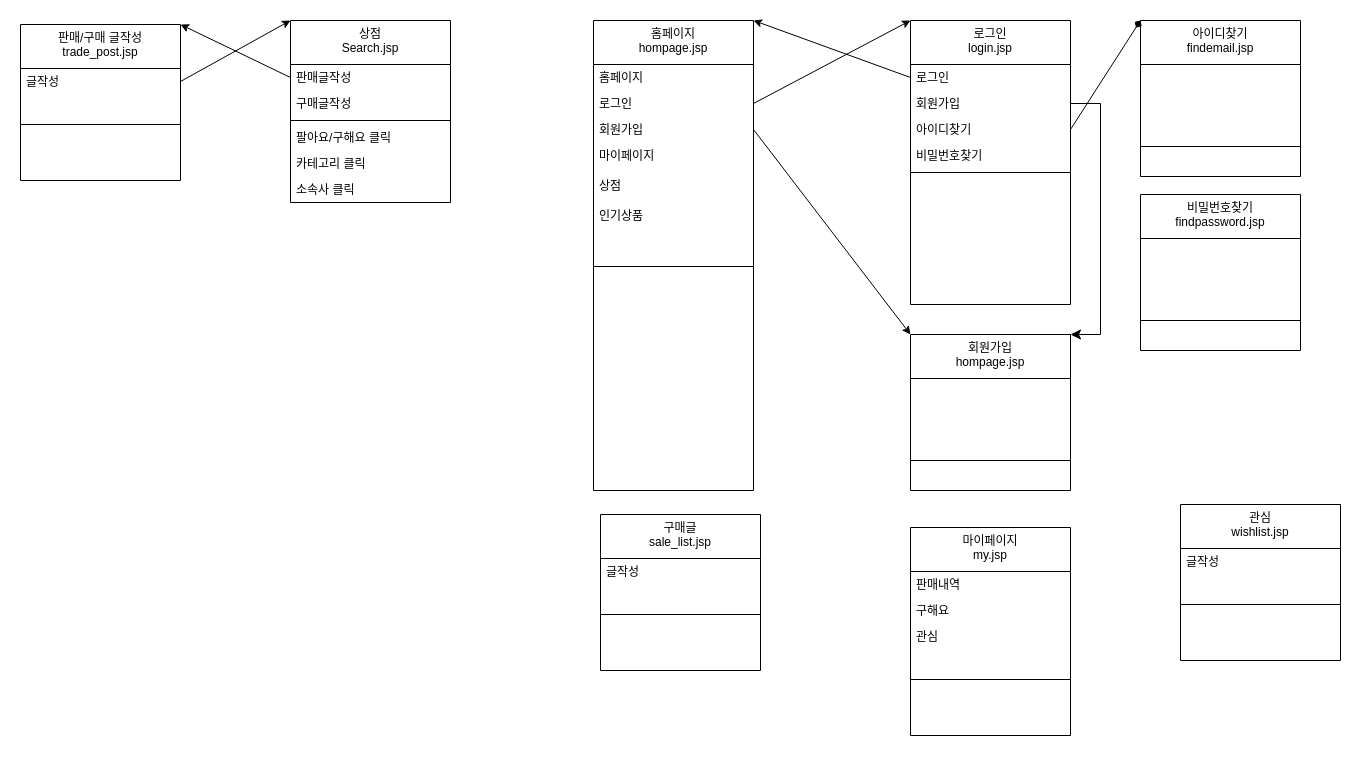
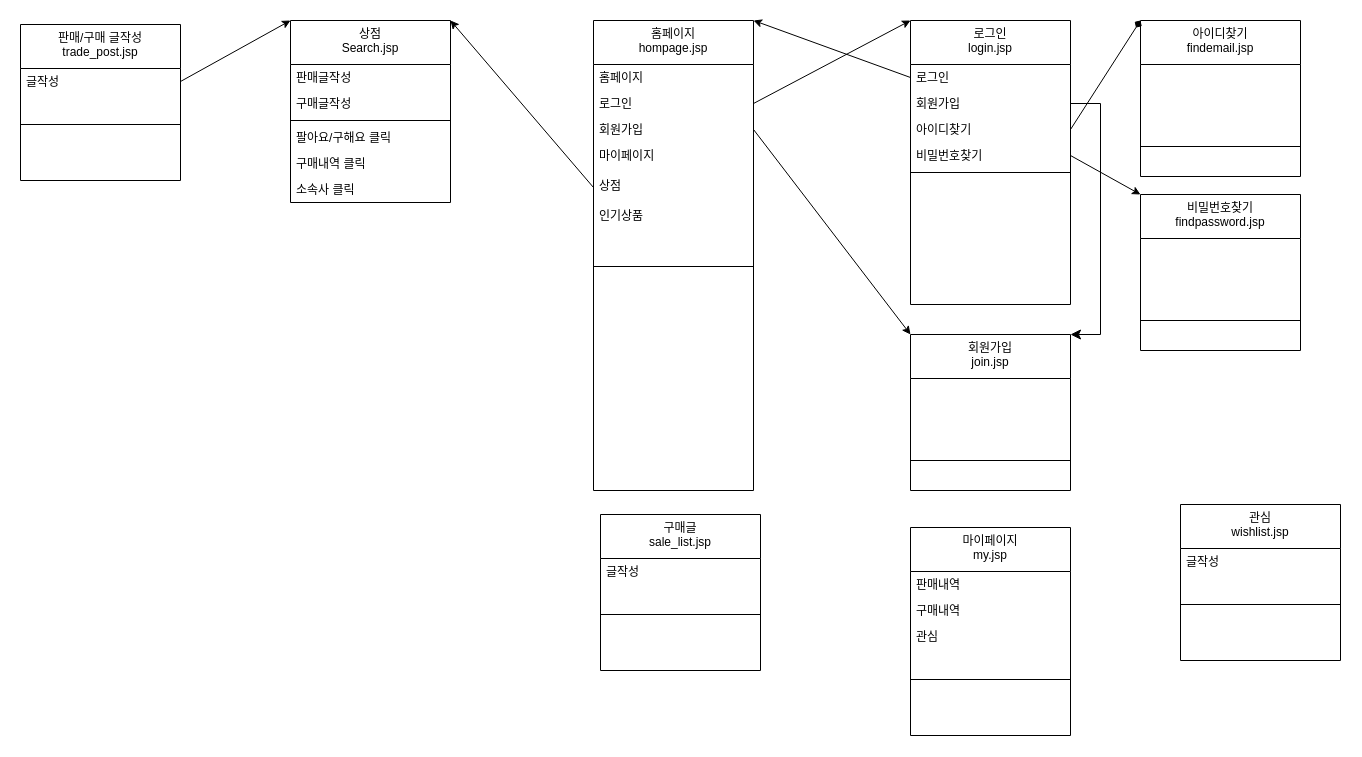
edge "판매글작성" -> "판매/구매 글작성 trade_post.jsp": removed
edge "상점" -> "상점 Search.jsp": added
node "카테고리 클릭": label "카테고리 클릭" -> "구매내역 클릭"
edge "비밀번호찾기" -> "비밀번호찾기 findpassword.jsp": added
node "회원가입 hompage.jsp": label "회원가입 hompage.jsp" -> "회원가입 join.jsp"
node "구해요": label "구해요" -> "구매내역"
